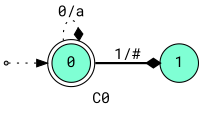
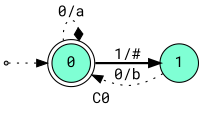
edge "0" -> "1": arrowhead diamond -> normal
edge "1" -> "0": added, label "0/b"
